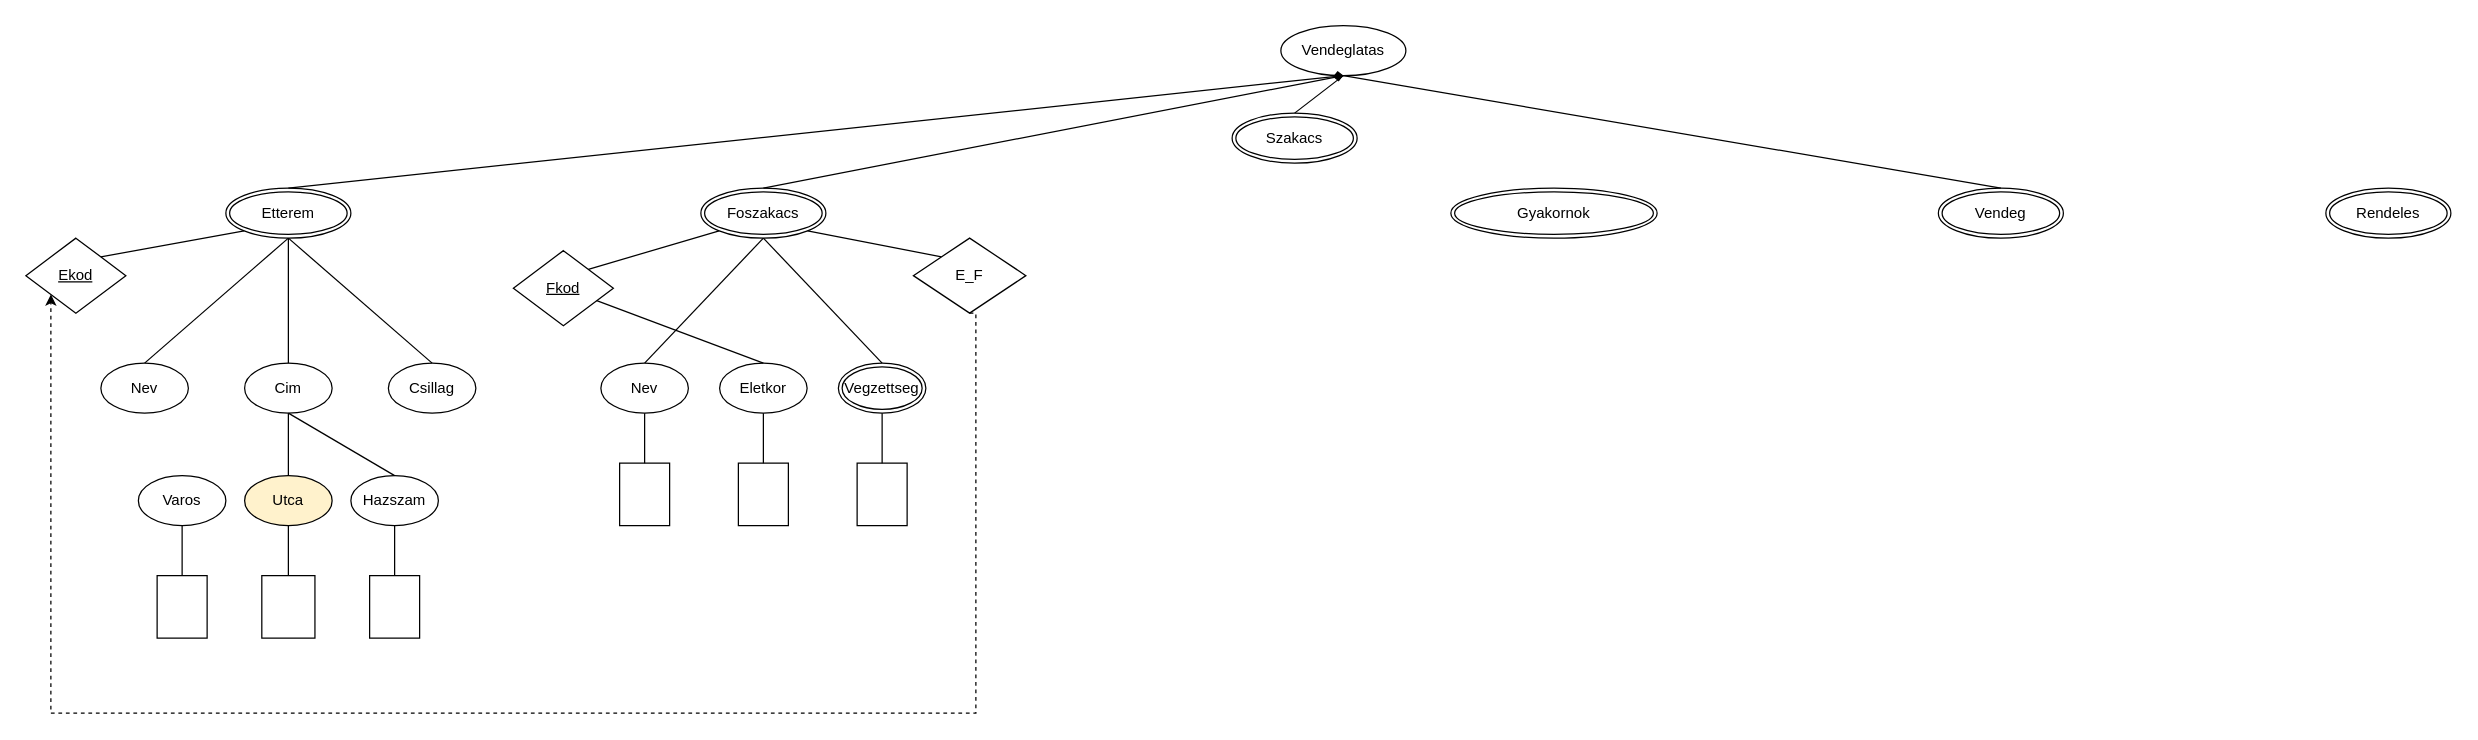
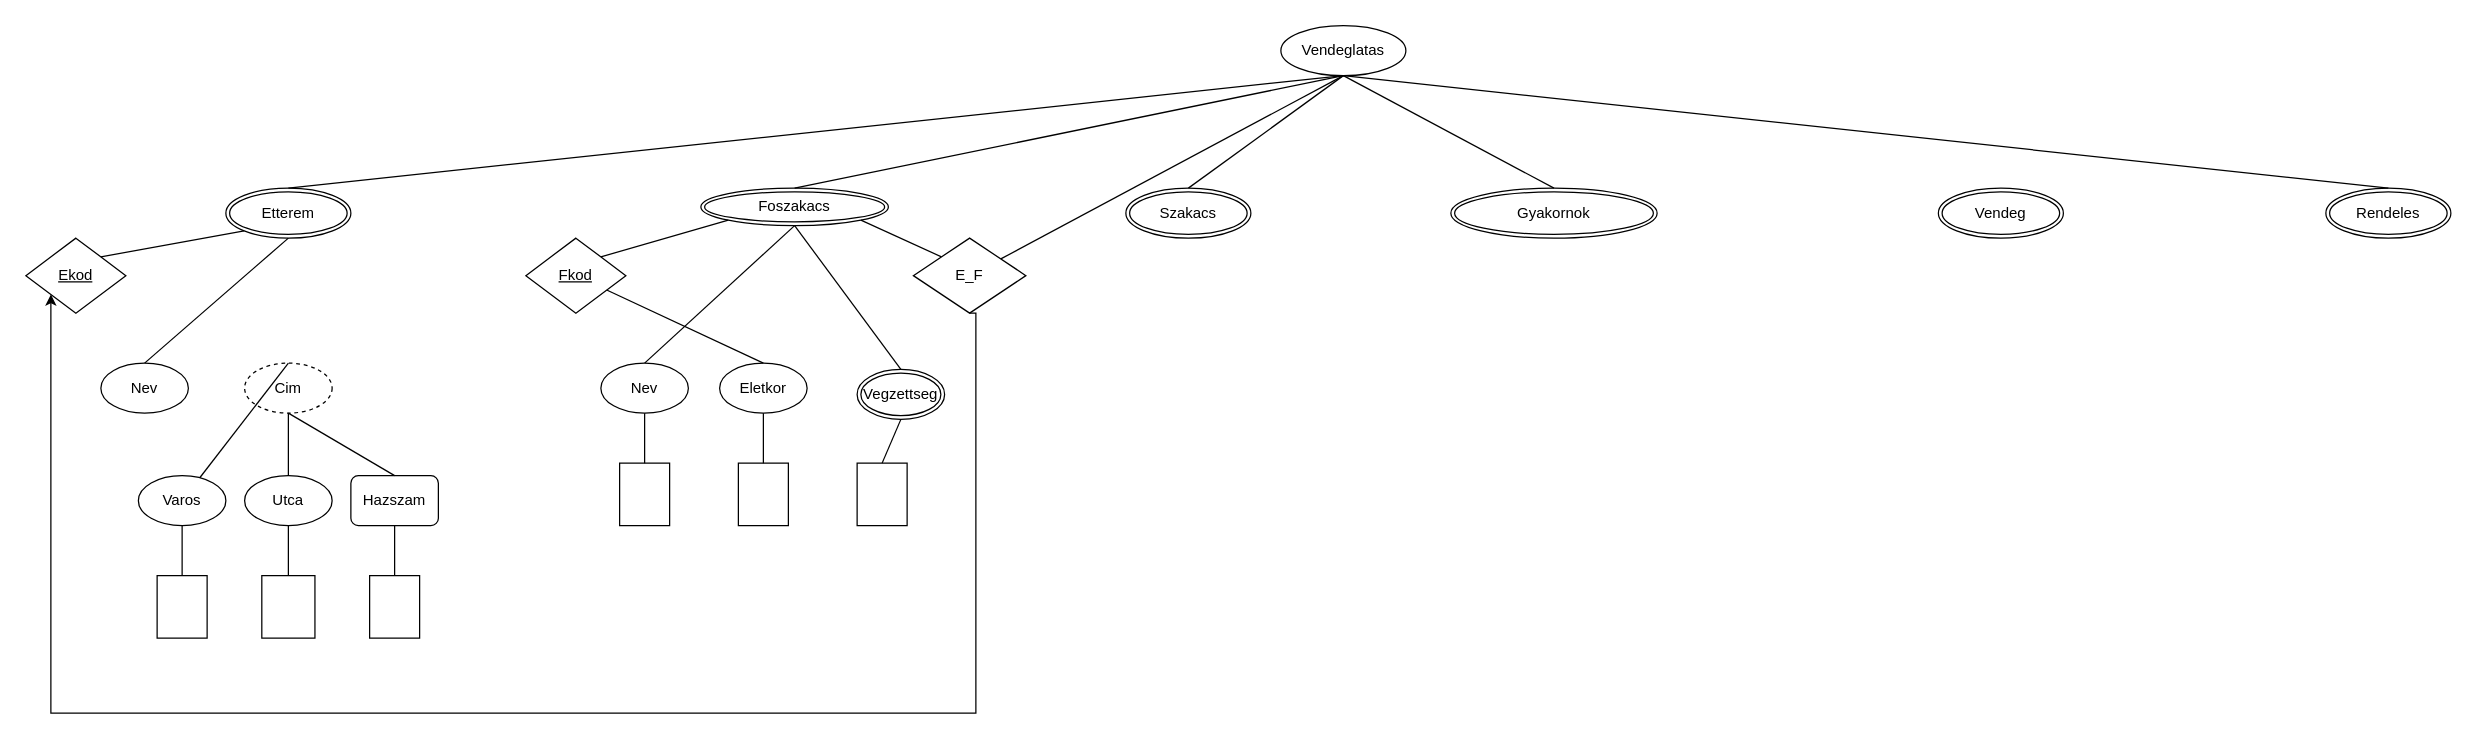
edge "Etterem" -> "Vendeglatas": arrowhead diamond -> none
edge "Vendeglatas" -- "Gyakornok": added
edge "Vendeglatas" -- "Rendeles": added
edge "Vendeglatas" -- "Vendeg": now "Vendeglatas" -- "E_F"
node "Szakacs": moved (1294, 138) -> (1188, 213)
node "Foszakacs": size 125x50 -> 188x38
node "Fkod": moved (563, 288) -> (576, 276)
edge "Etterem" -- "Csillag": removed
edge "Etterem" -- "Cim": now "Varos" -- "Cim"
node "Cim": style solid -> dashed
node "Csillag": removed
node "Vegzettseg": moved (882, 388) -> (901, 394)
node "Utca": fillcolor #fff2cc -> #ffffff
node "Hazszam": shape ellipse -> rounded rectangle
edge "E_F" -> "Ekod": style dashed -> solid
